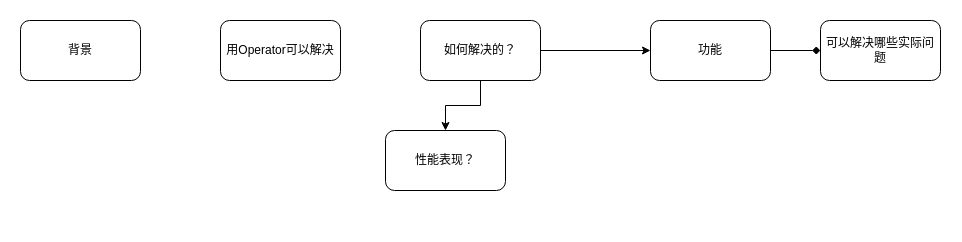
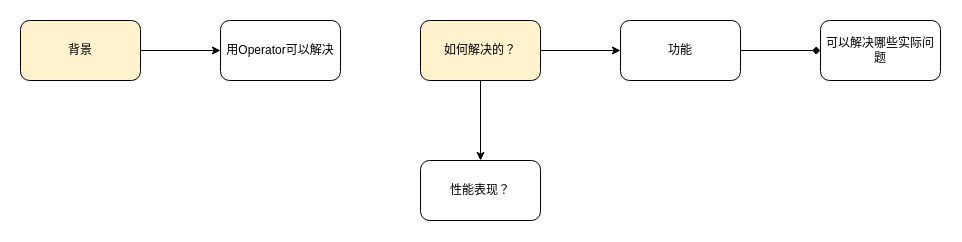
node "背景": fillcolor #ffffff -> #fff2cc
edge "背景" -> "用Operator可以解决": added
node "如何解决的？": fillcolor #ffffff -> #fff2cc
node "功能": moved (711, 51) -> (681, 51)
node "性能表现？": moved (446, 161) -> (481, 191)
